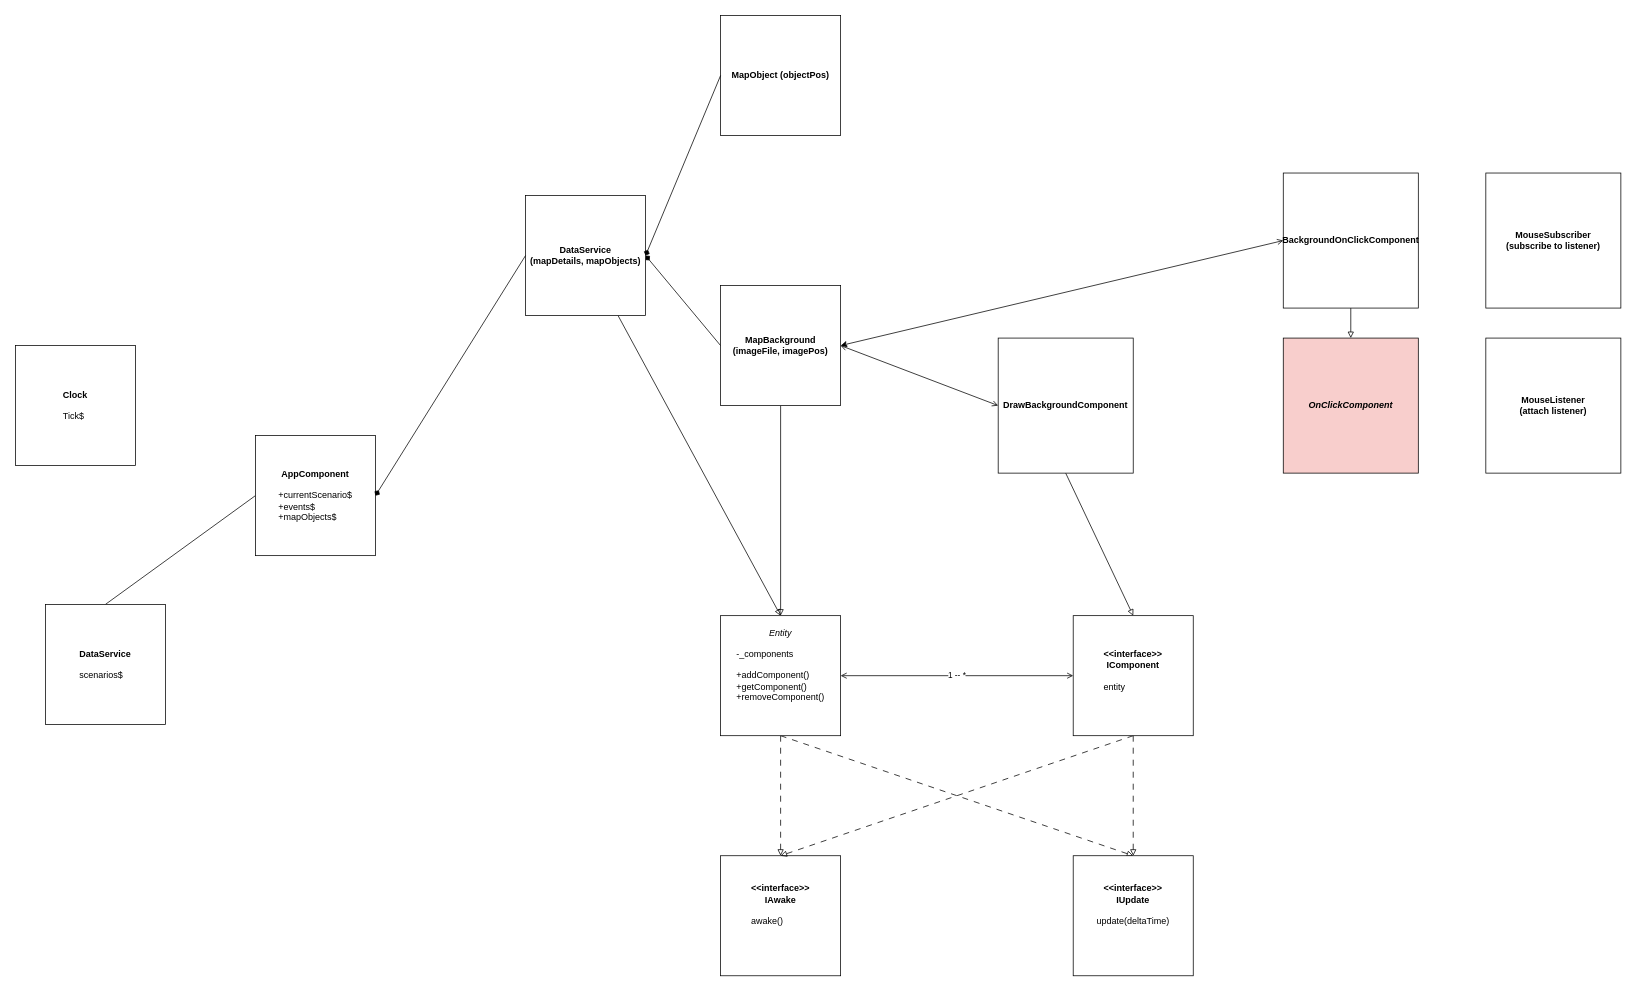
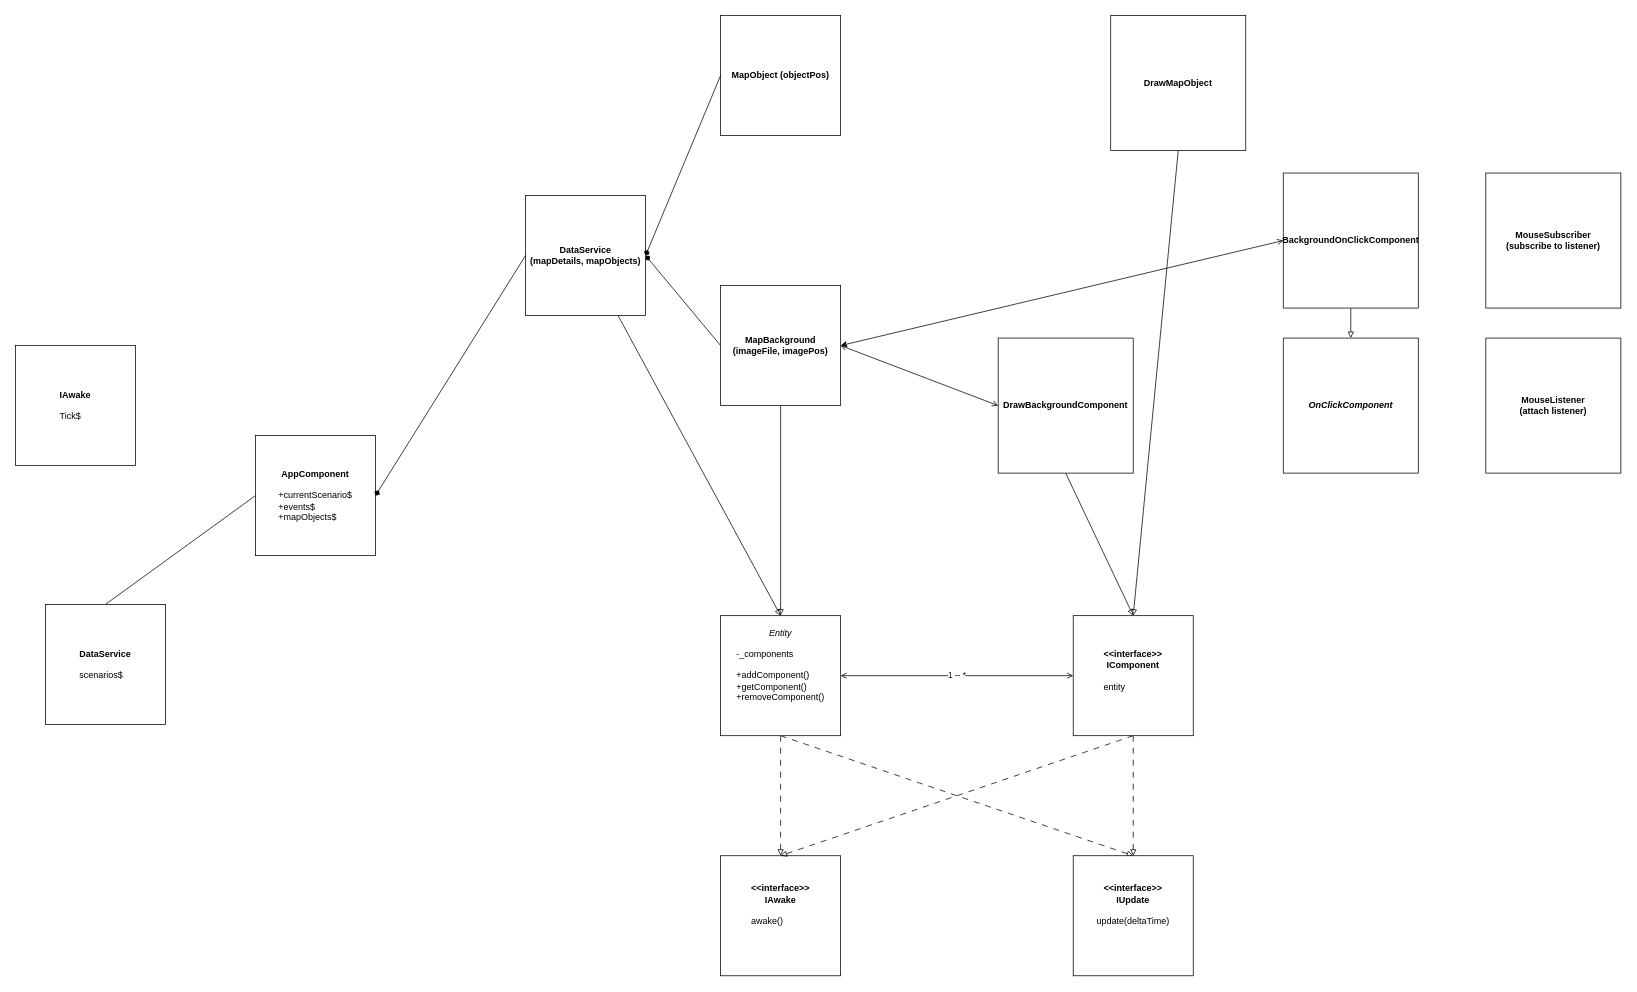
node "DrawMapObject": added
edge "DrawMapObject" -> "<<interface>> IComponent entity": added
node "Clock Tick$": label "Clock Tick$" -> "IAwake Tick$"
node "OnClickComponent": fillcolor #f8cecc -> #ffffff
